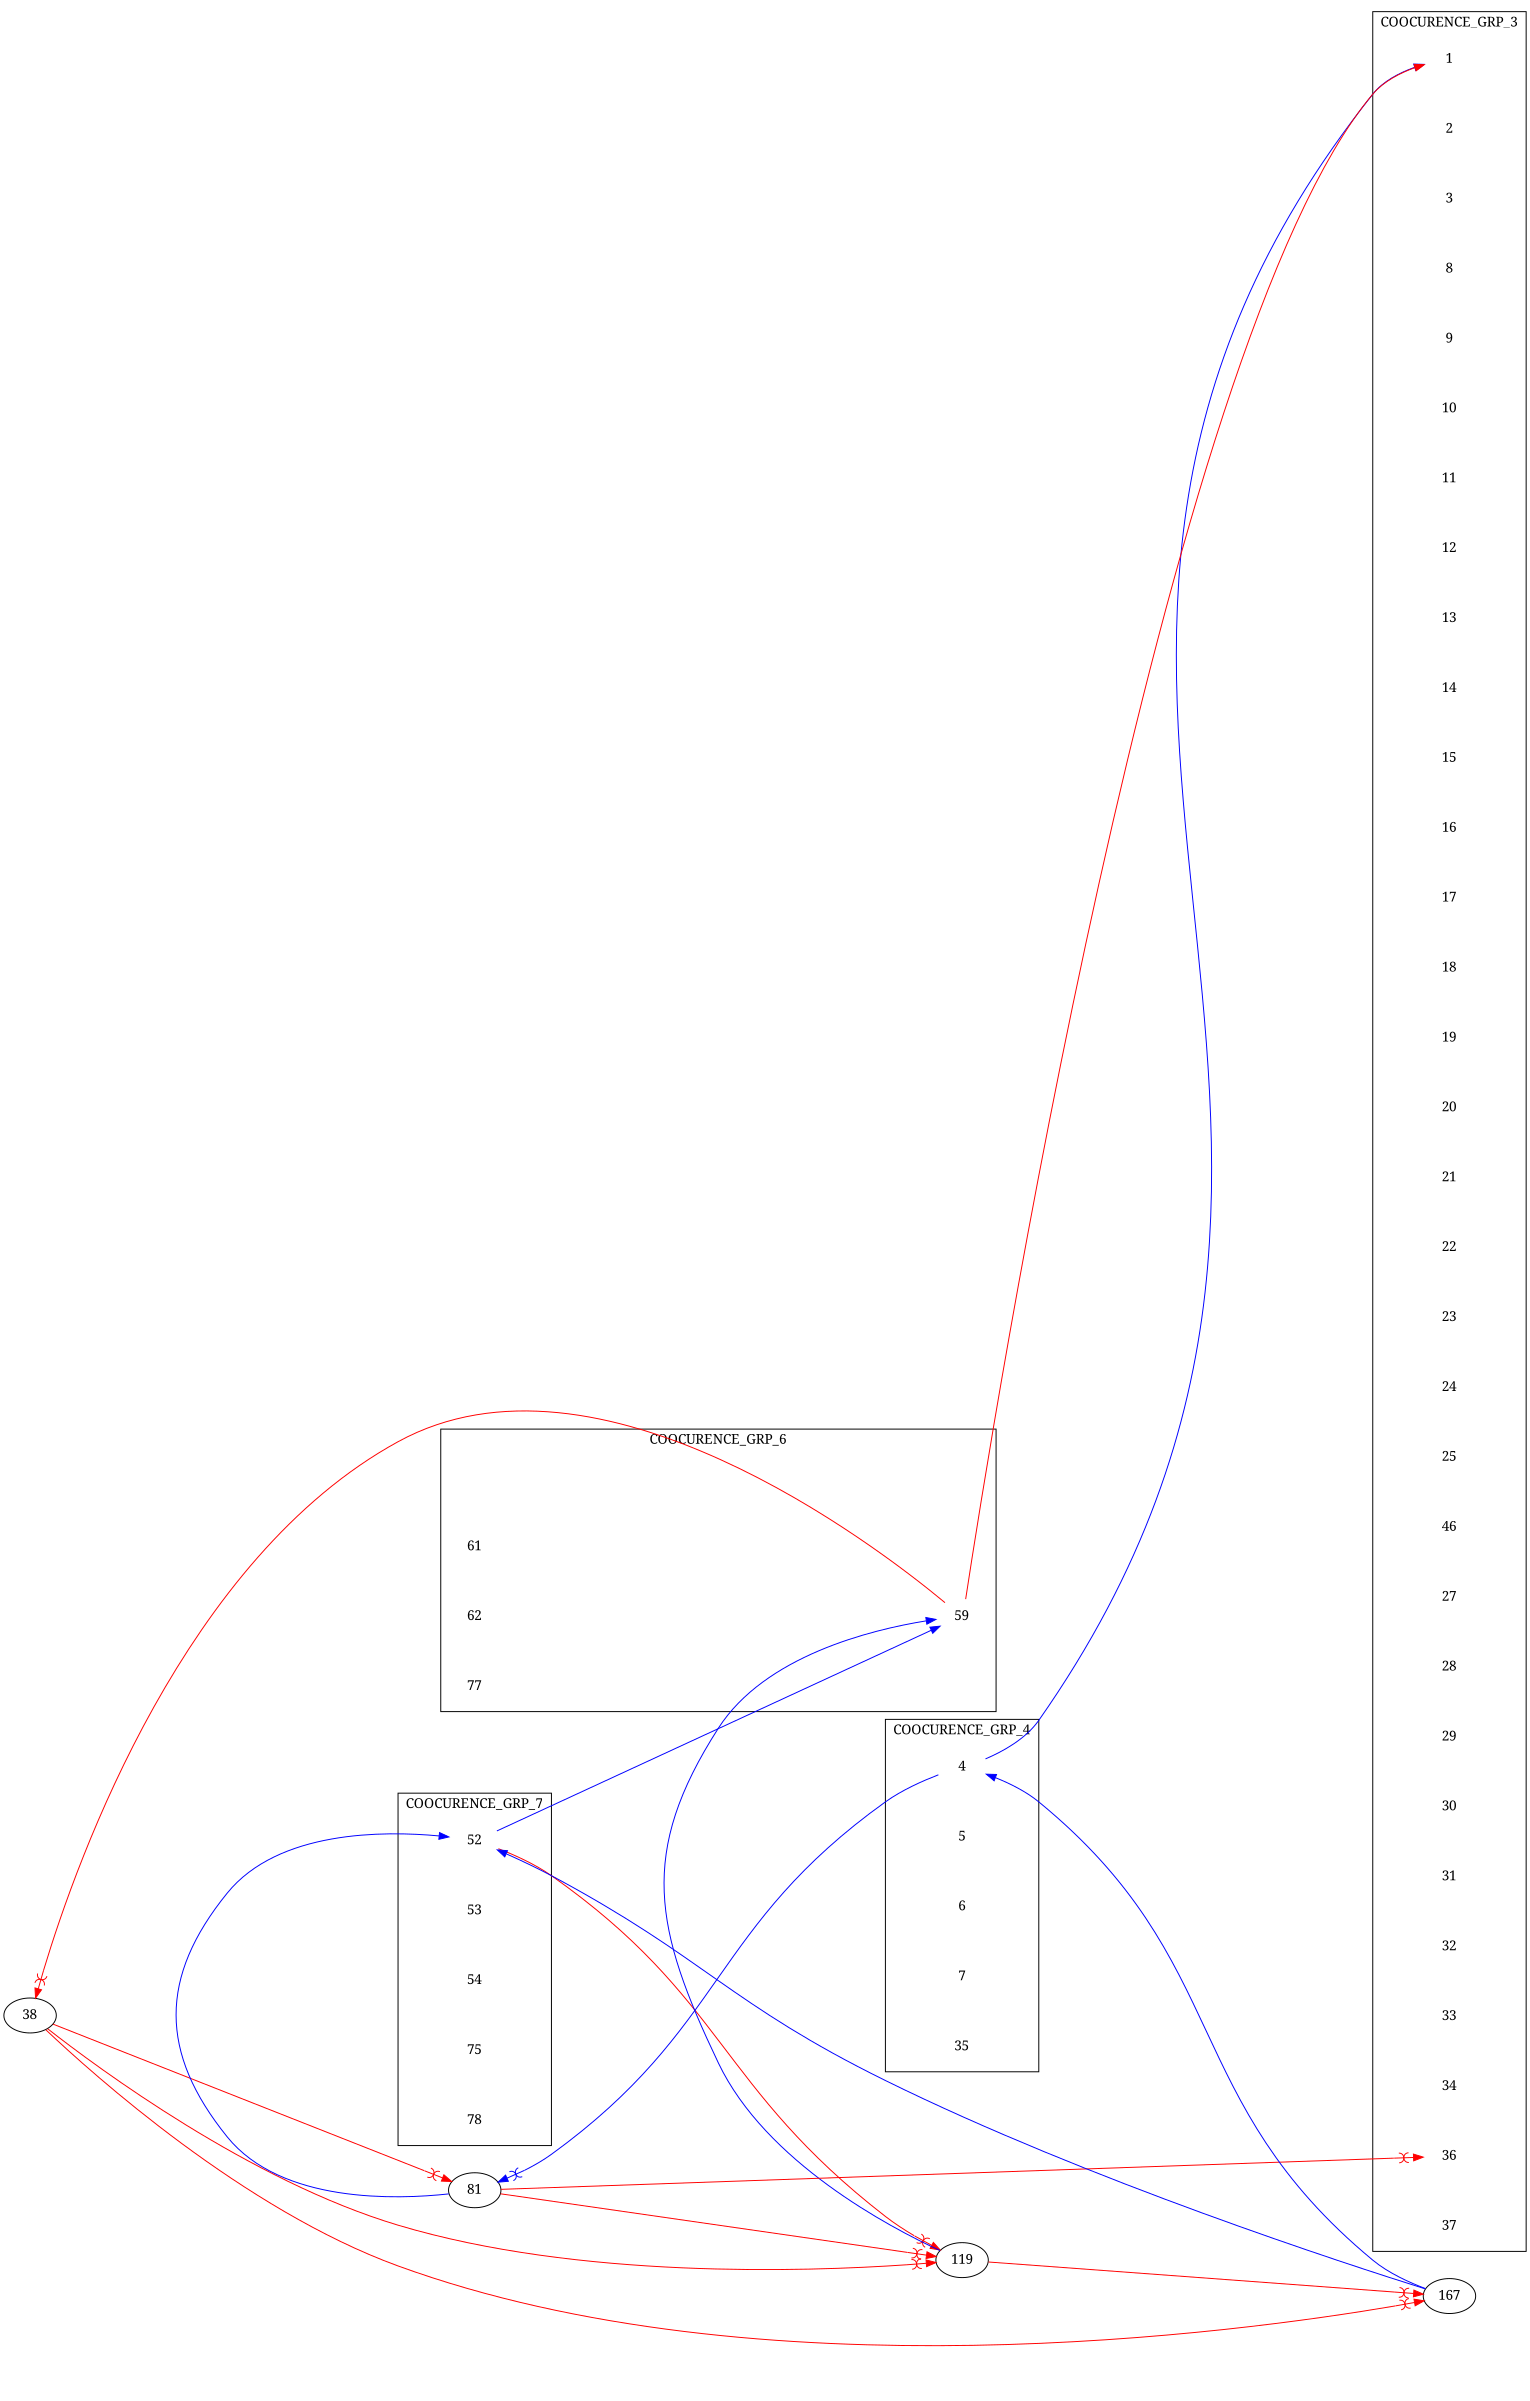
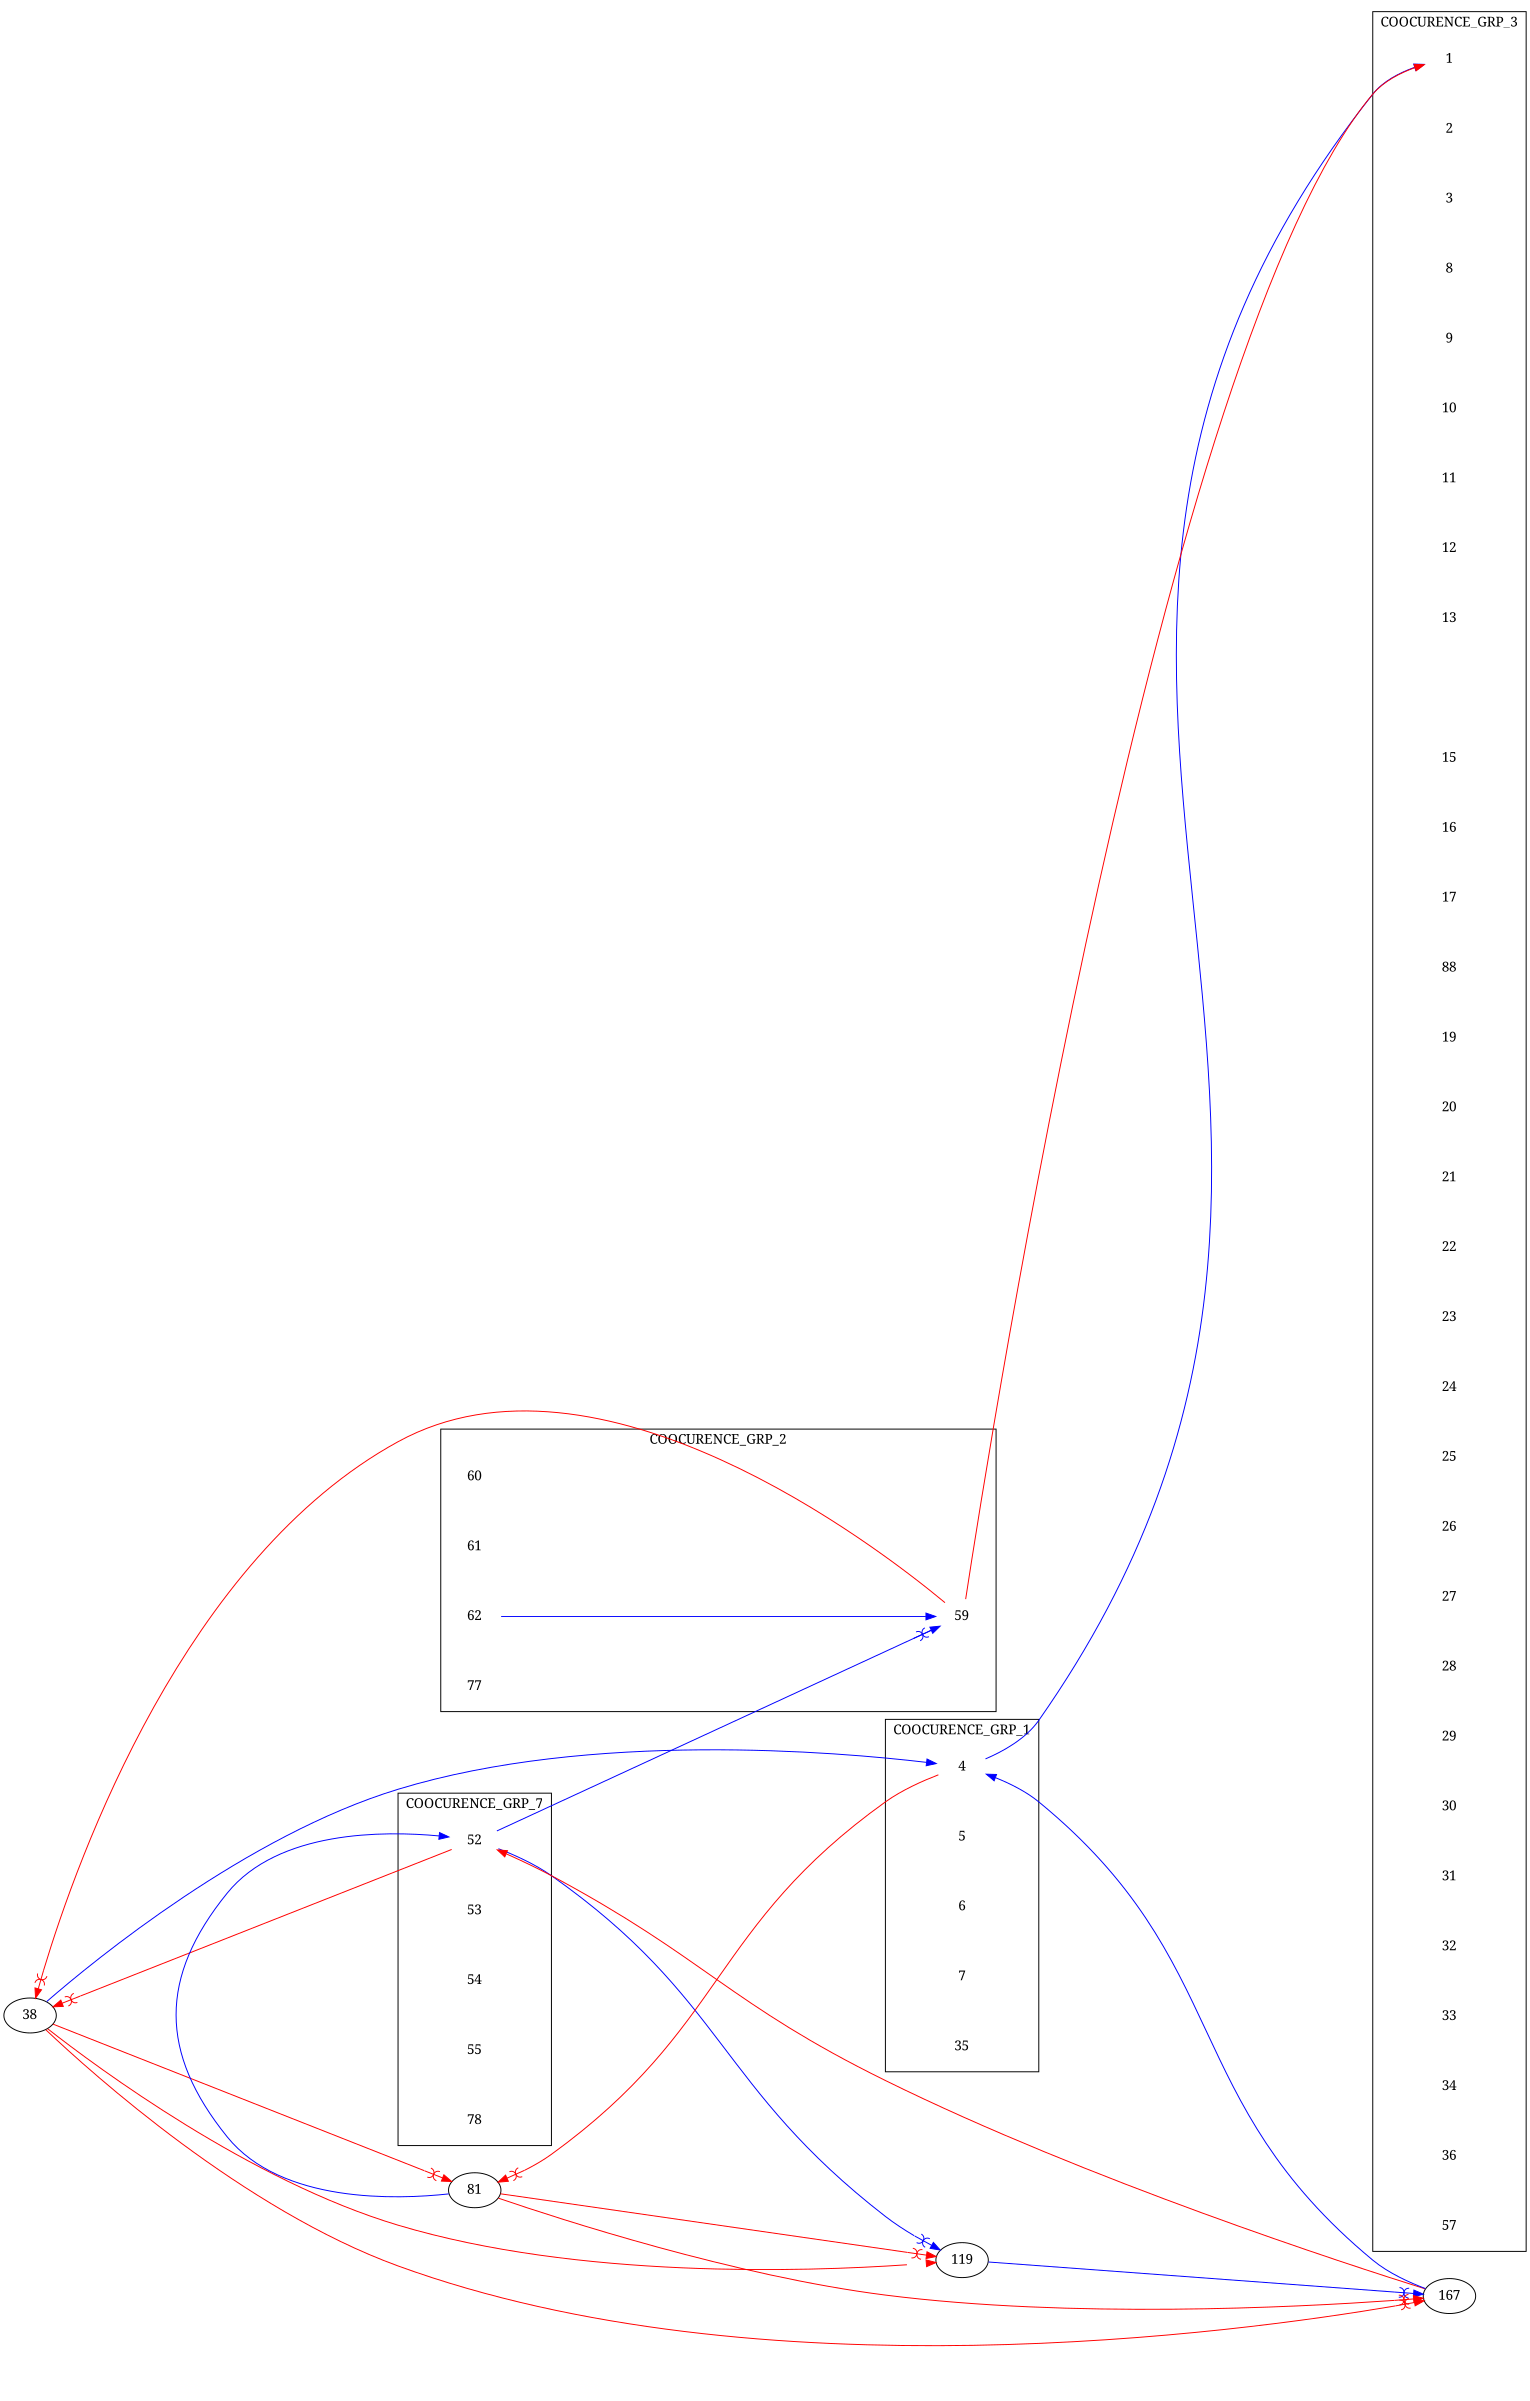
node "14": removed
node "18": label "18" -> "88"
cluster "COOCURENCE_GRP_6": label "COOCURENCE_GRP_6" -> "COOCURENCE_GRP_2"
node "60": added
node "46": label "46" -> "26"
cluster "COOCURENCE_GRP_4": label "COOCURENCE_GRP_4" -> "COOCURENCE_GRP_1"
edge "52" -> "59": arrowhead normal -> normalicurvecurve
edge "38" -> "4": added
edge "119" -> "59": now "62" -> "59"
edge "52" -> "38": added
edge "4" -> "81": color blue -> red
edge "52" -> "119": color red -> blue
node "75": label "75" -> "55"
edge "167" -> "52": color blue -> red
edge "81" -> "36": now "81" -> "167"
node "37": label "37" -> "57"
edge "38" -> "119": arrowhead normalicurvecurve -> normal
edge "119" -> "167": color red -> blue
